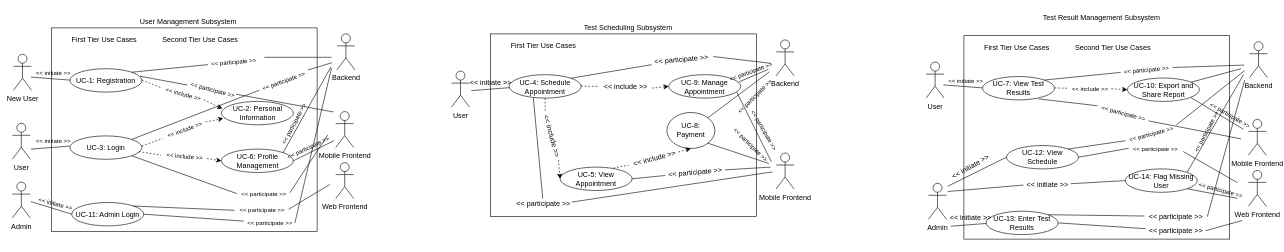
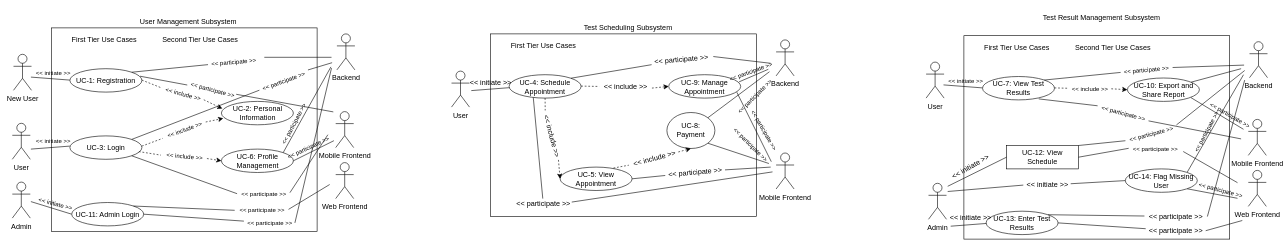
node "UC-12: View Schedule": shape ellipse -> rectangle
